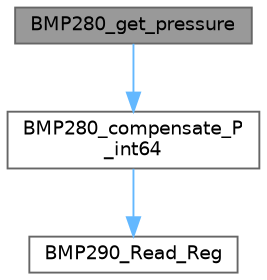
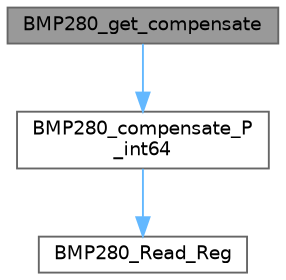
node "BMP280_get_pressure": label "BMP280_get_pressure" -> "BMP280_get_compensate"
node "BMP290_Read_Reg": label "BMP290_Read_Reg" -> "BMP280_Read_Reg"
